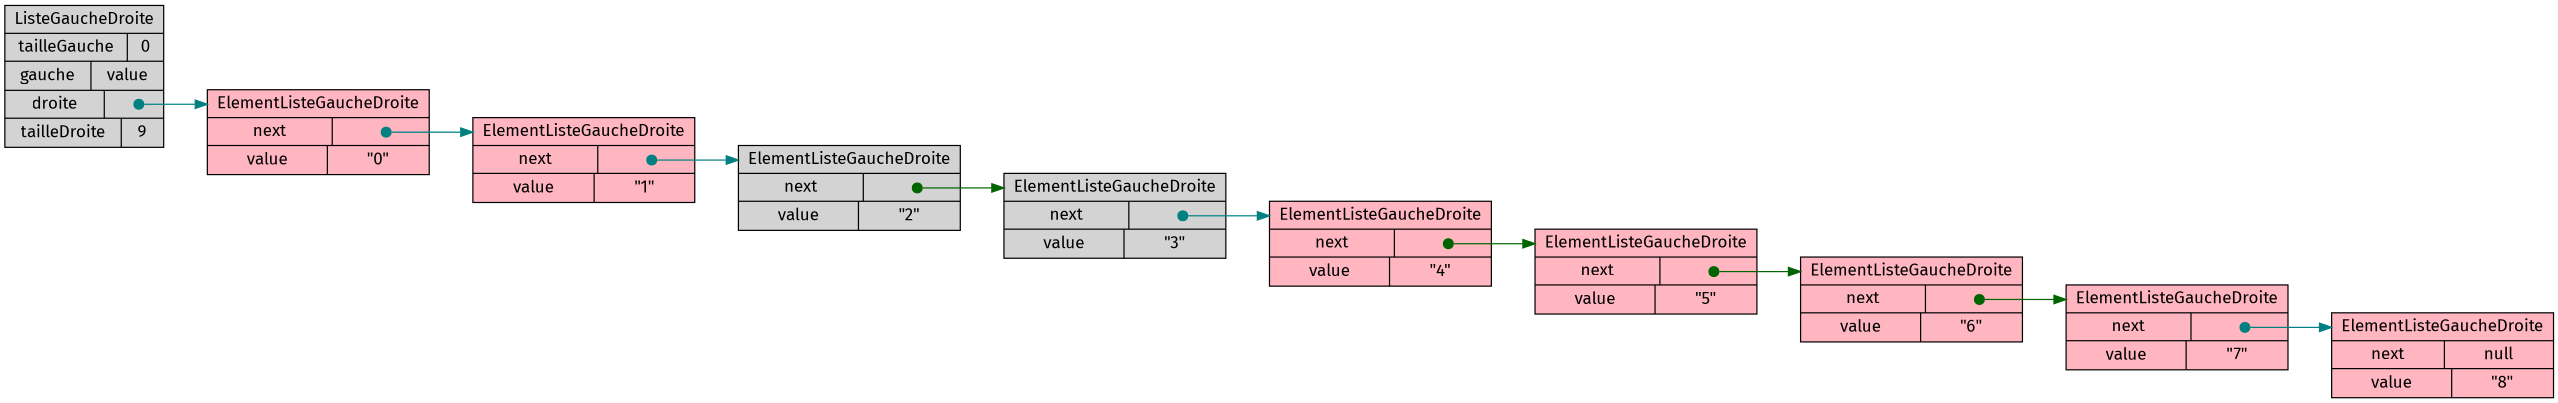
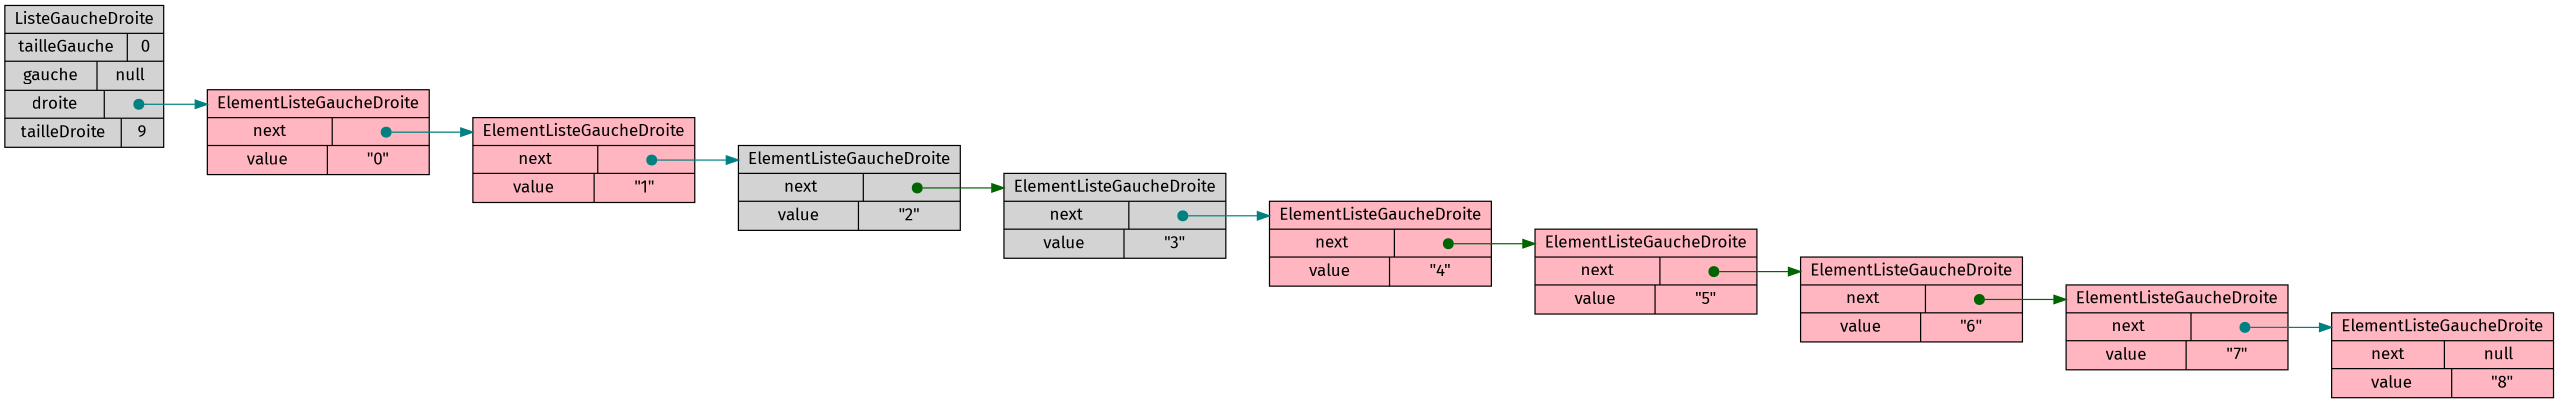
node "ListeGaucheDroite": text "value" -> "null"
